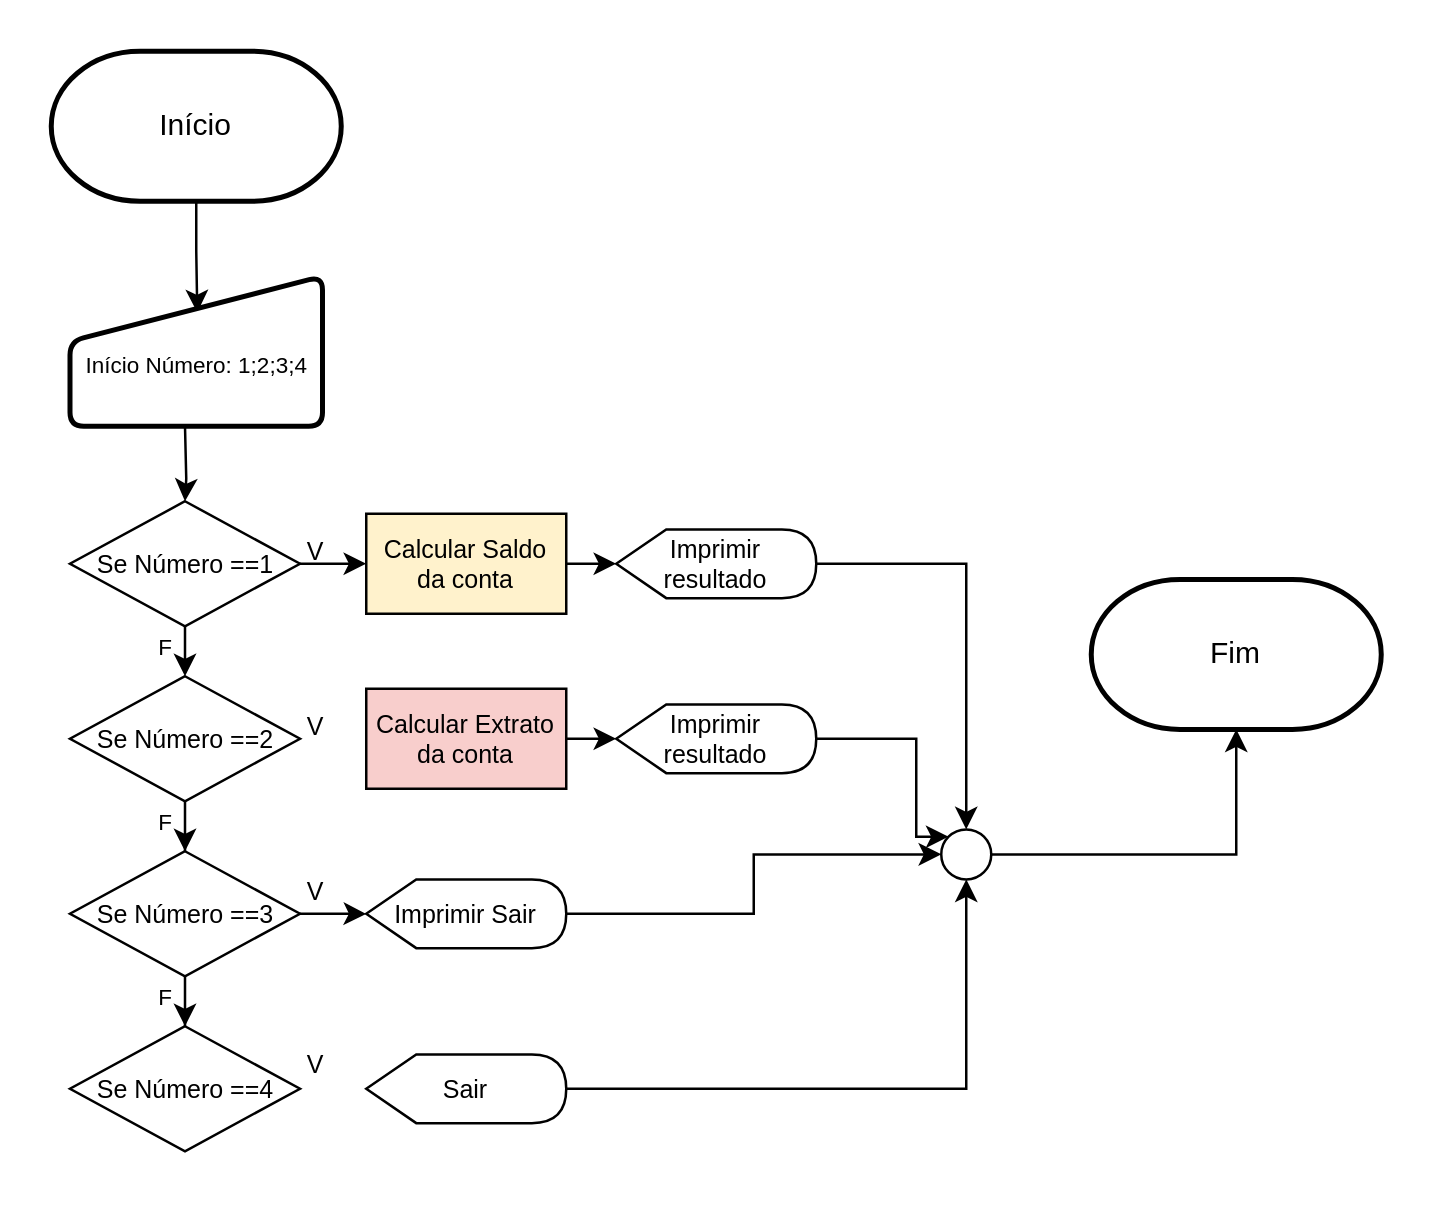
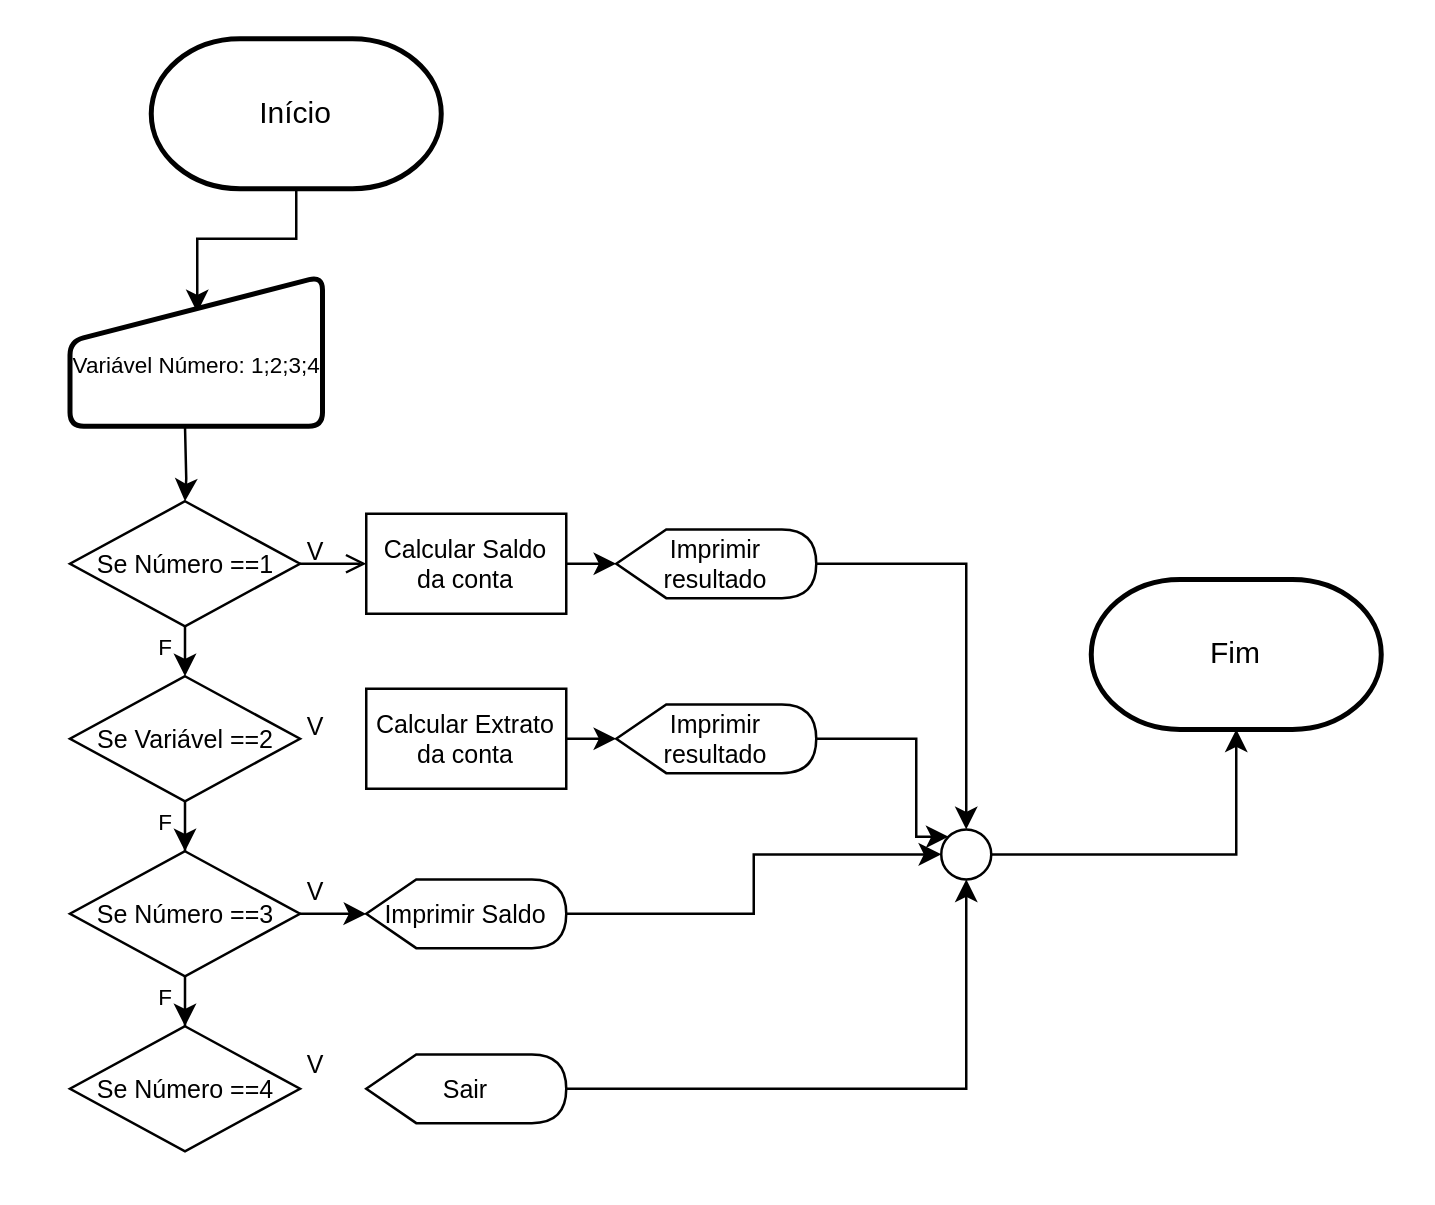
node "Início": moved (196, 126) -> (296, 114)
node "Início Número: 1;2;3;4": label "Início Número: 1;2;3;4" -> "Variável Número: 1;2;3;4"
edge "Se Número ==1" -> "Calcular Saldo da conta": arrowhead classic -> open
node "Calcular Saldo da conta": fillcolor #fff2cc -> #ffffff
node "Se Número ==2": label "Se Número ==2" -> "Se Variável ==2"
node "Calcular Extrato da conta": fillcolor #f8cecc -> #ffffff
node "Imprimir Sair": label "Imprimir Sair" -> "Imprimir Saldo"
